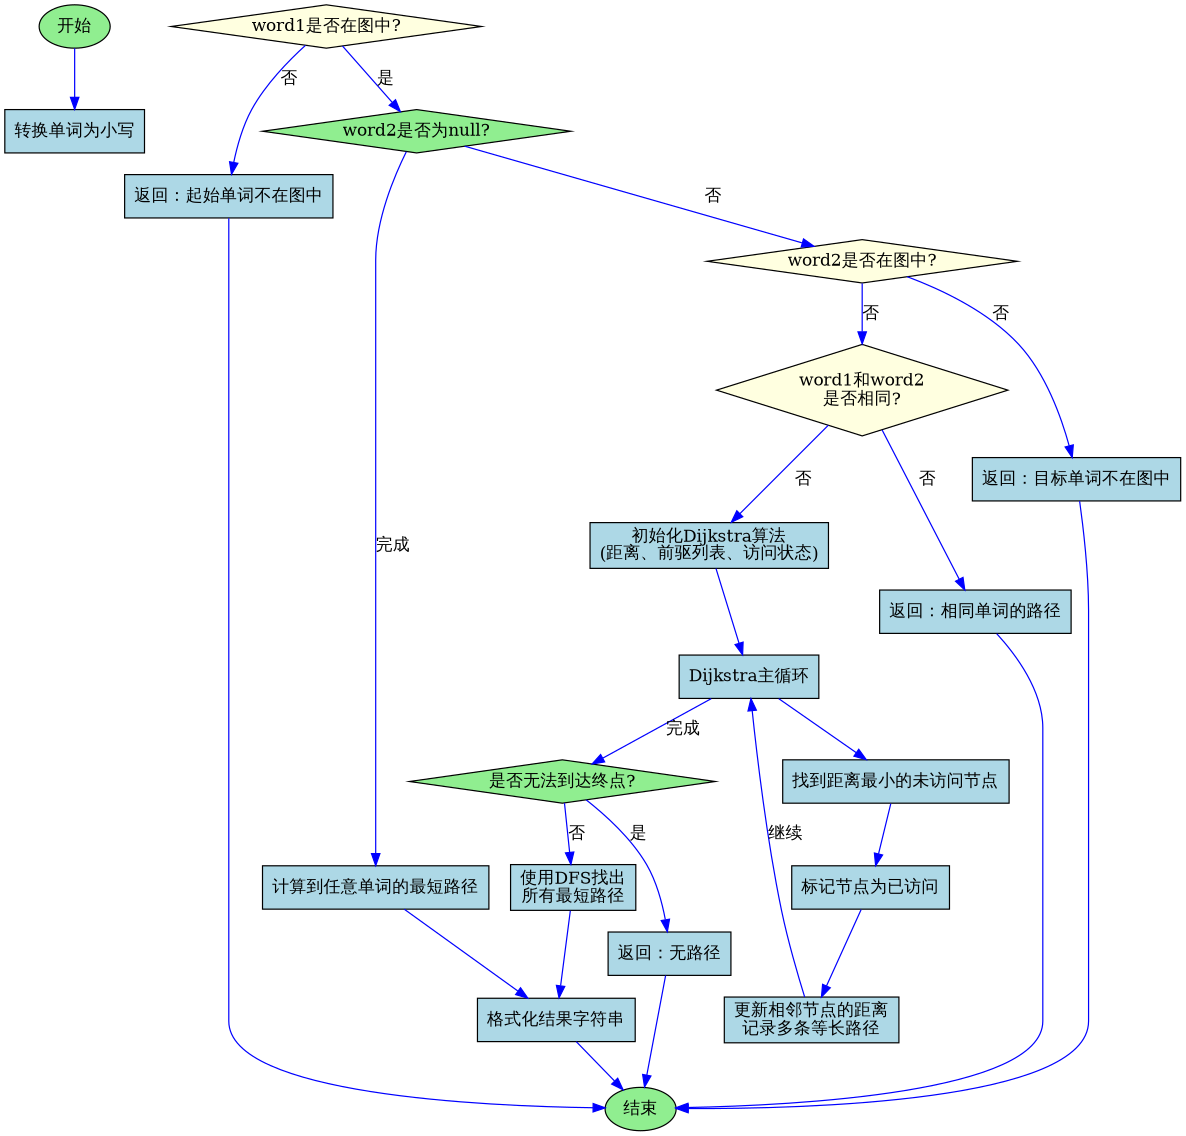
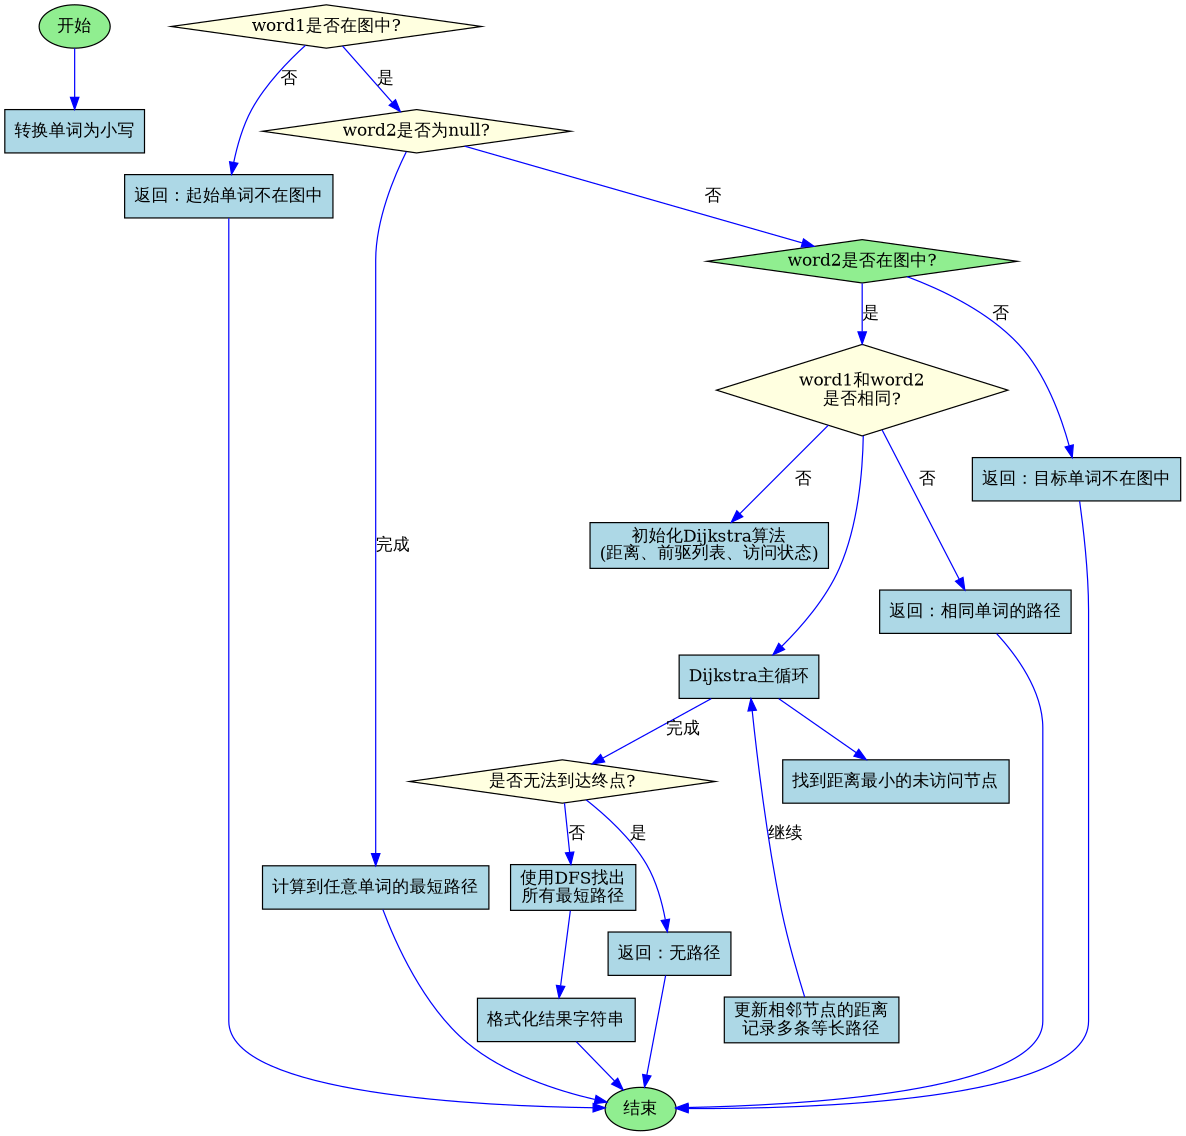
node "word2是否为null?": fillcolor lightgreen -> lightyellow
node "word2是否在图中?": fillcolor lightyellow -> lightgreen
edge "word2是否在图中?" -> "word1和word2 是否相同?": label "否" -> "是"
edge "初始化Dijkstra算法 (距离、前驱列表、访问状态)" -> "Dijkstra主循环": now "word1和word2 是否相同?" -> "Dijkstra主循环"
node "是否无法到达终点?": fillcolor lightgreen -> lightyellow
node "标记节点为已访问": removed
edge "计算到任意单词的最短路径" -> "格式化结果字符串": now "计算到任意单词的最短路径" -> "结束"
